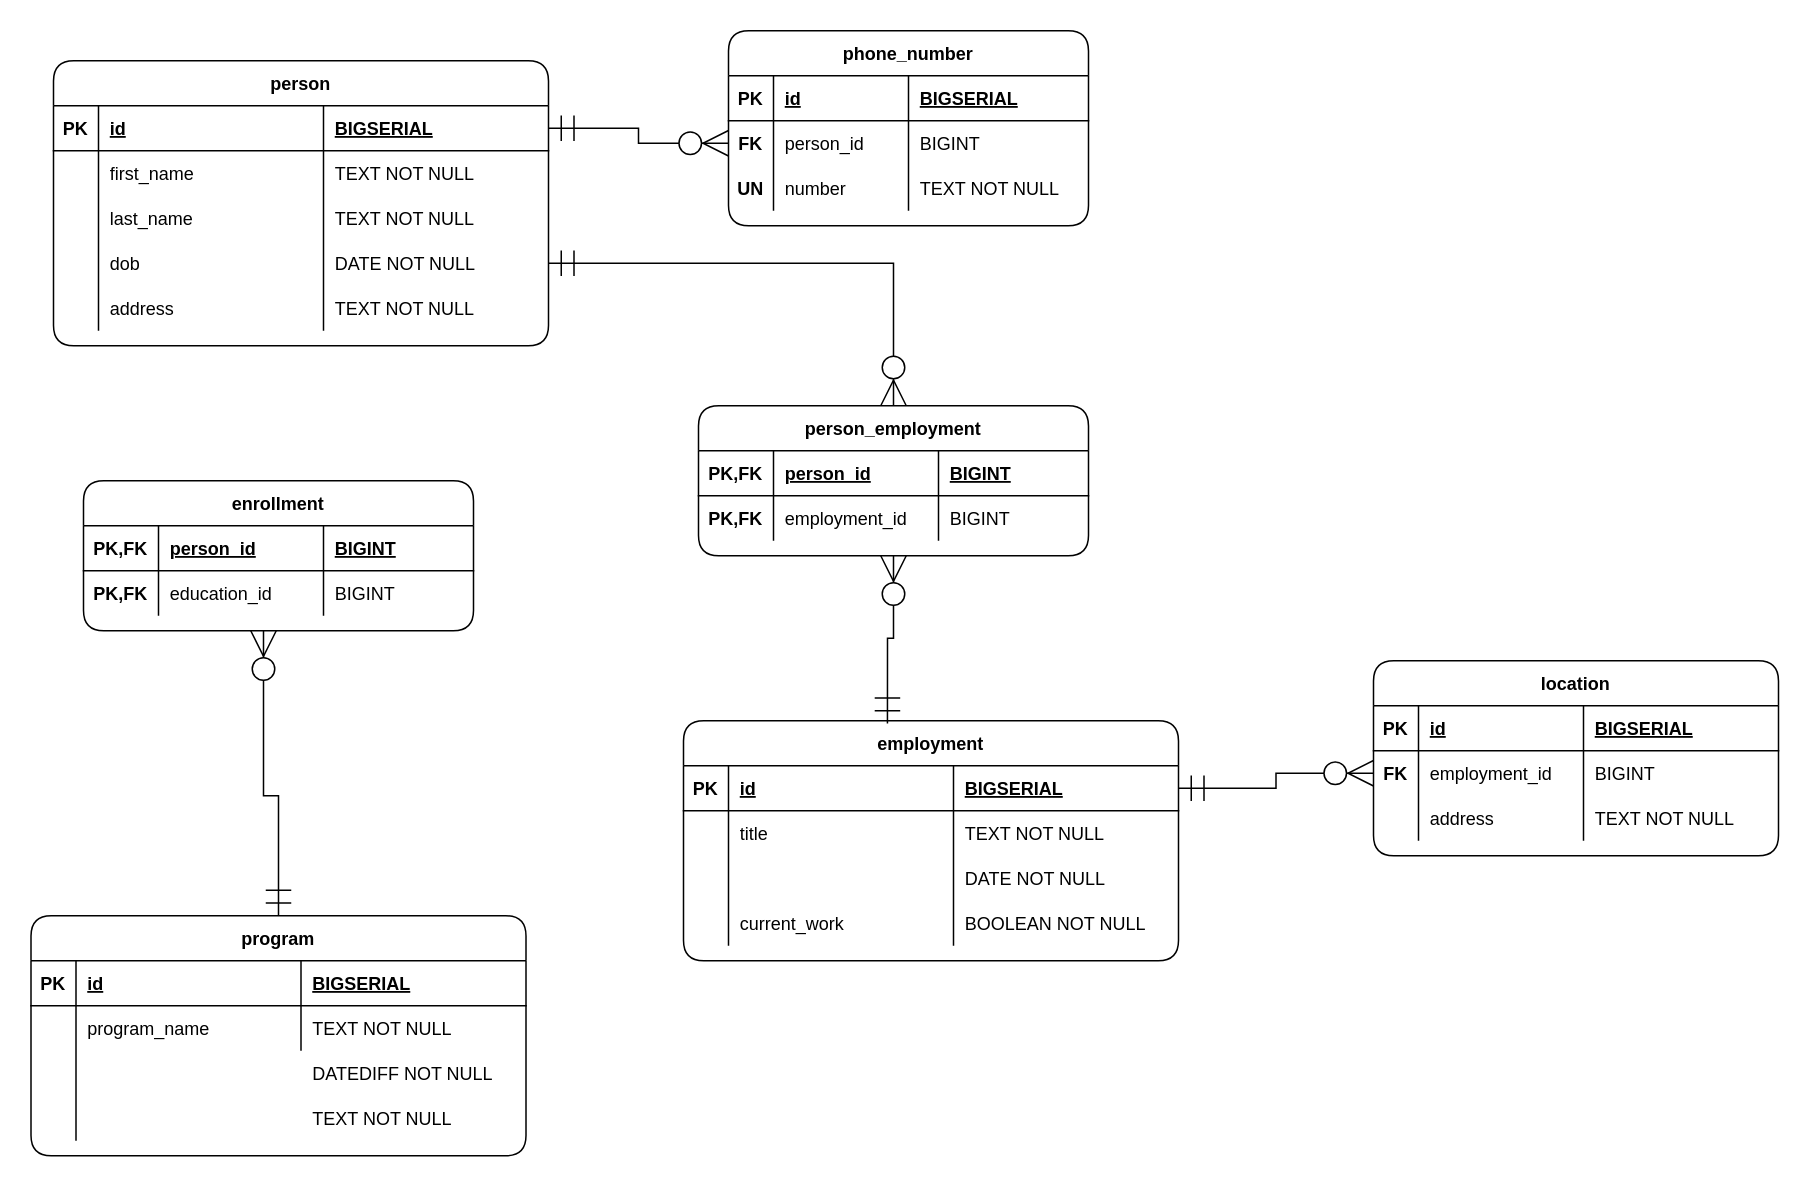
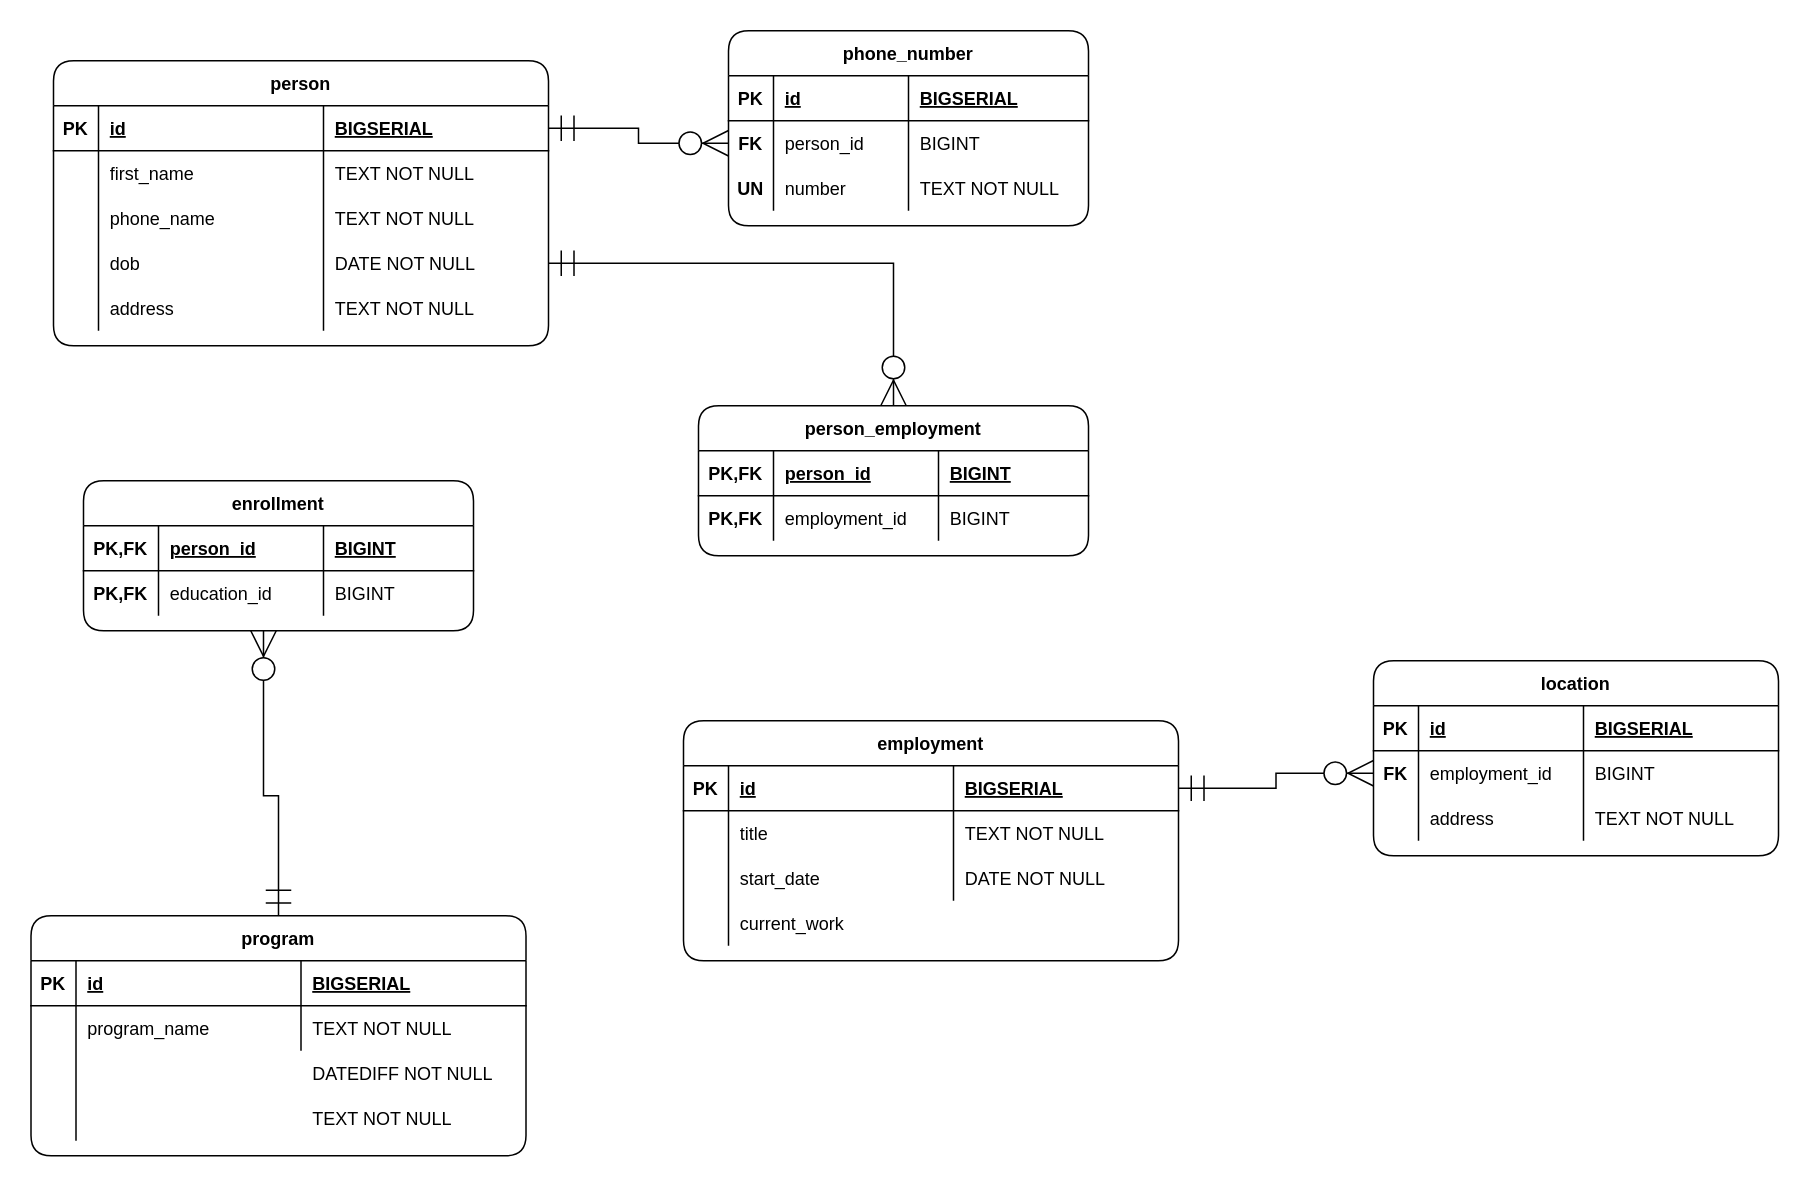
node "last_name": label "last_name" -> "phone_name"
edge "person_employment" -- "employment": removed
node "start_date": added
node "BOOLEAN NOT NULL": removed
